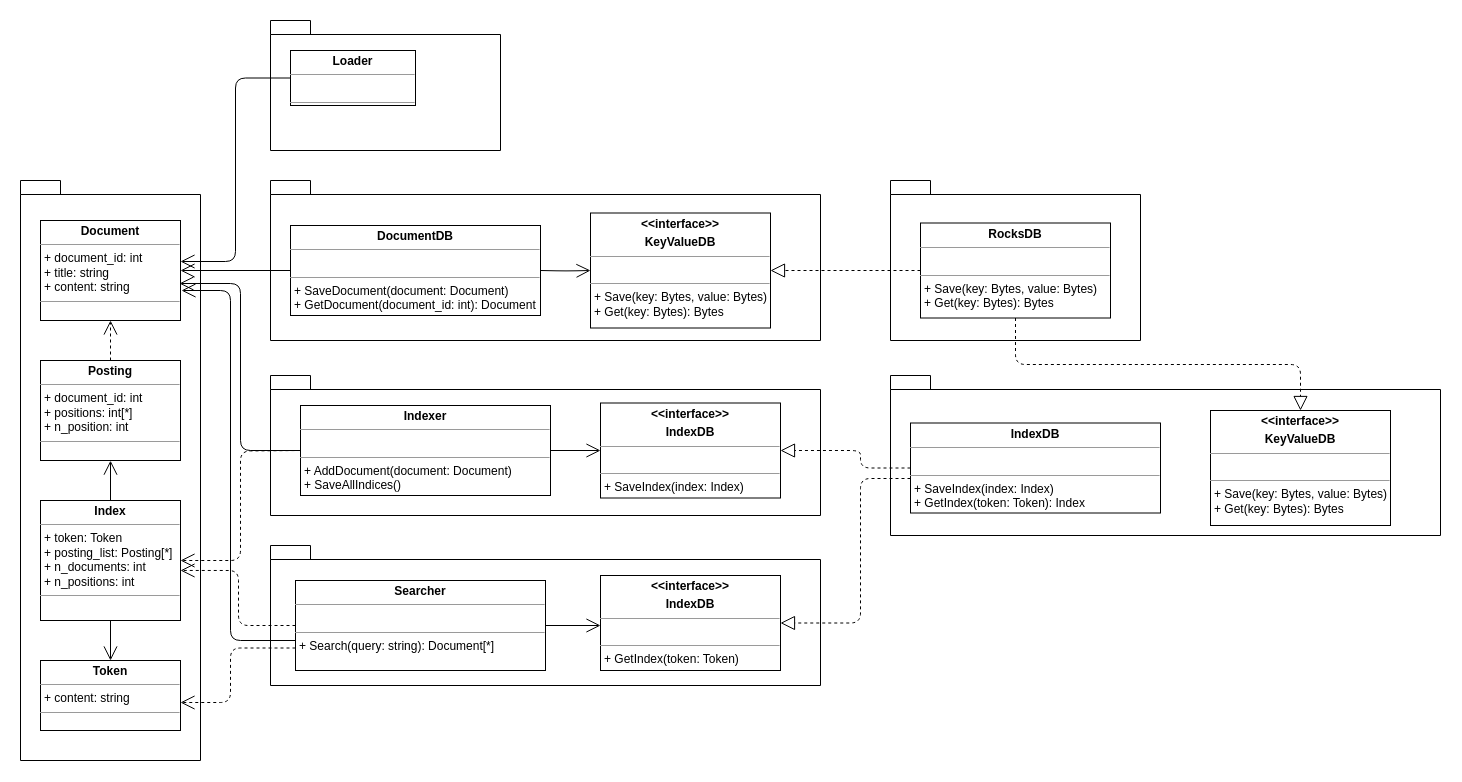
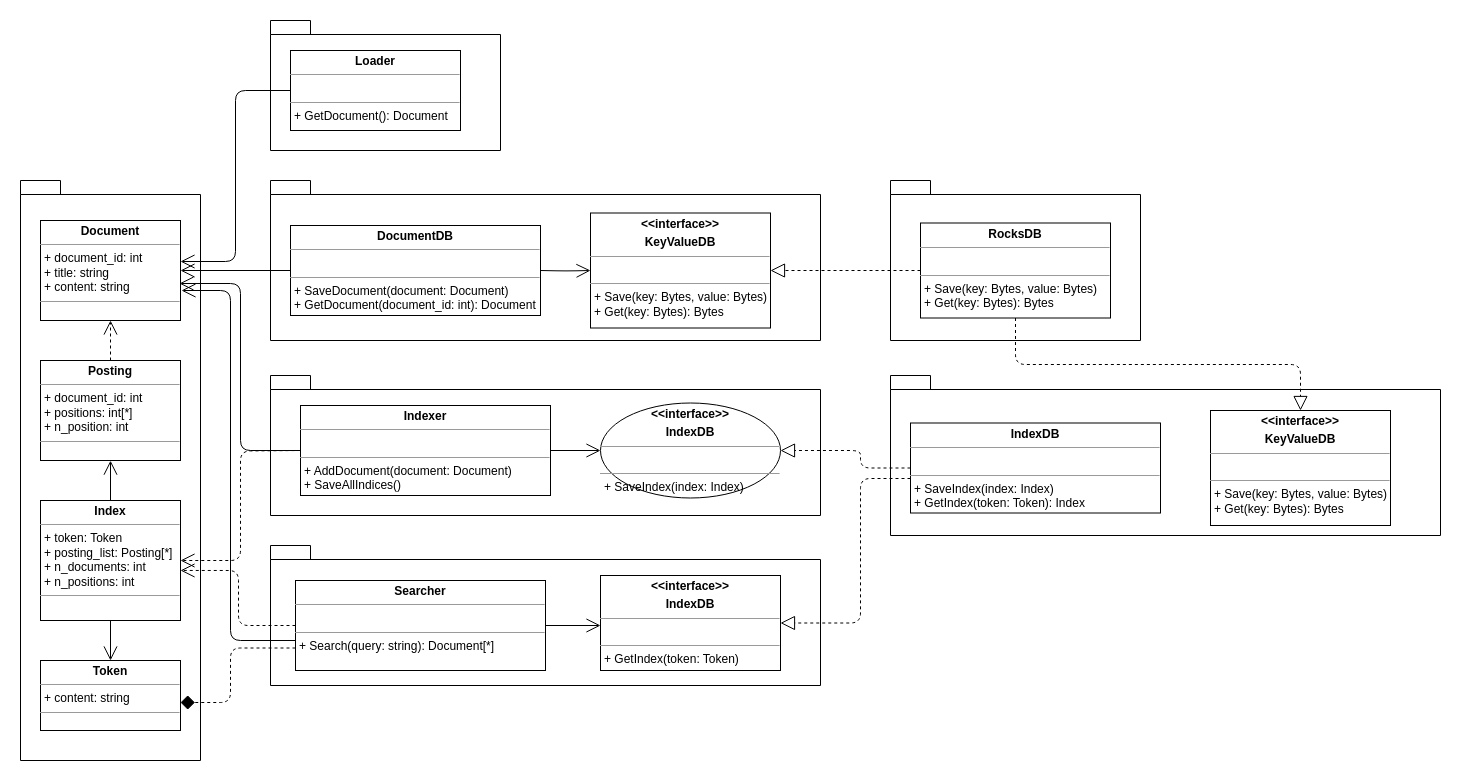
node "Loader + GetDocument(): Document": size 125x55 -> 170x80
node "<<interface>> IndexDB + SaveIndex(index: Index)": shape rectangle -> ellipse
edge "Searcher + Search(query: string): Document[*]" -> "Token + content: string": arrowhead open -> diamond
